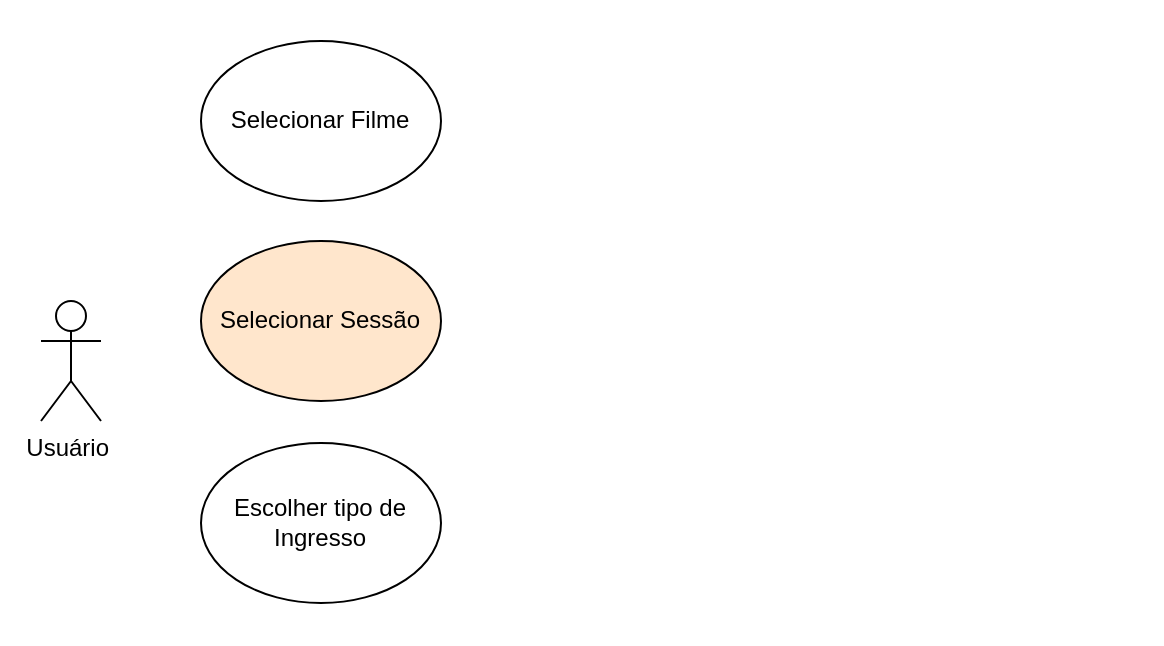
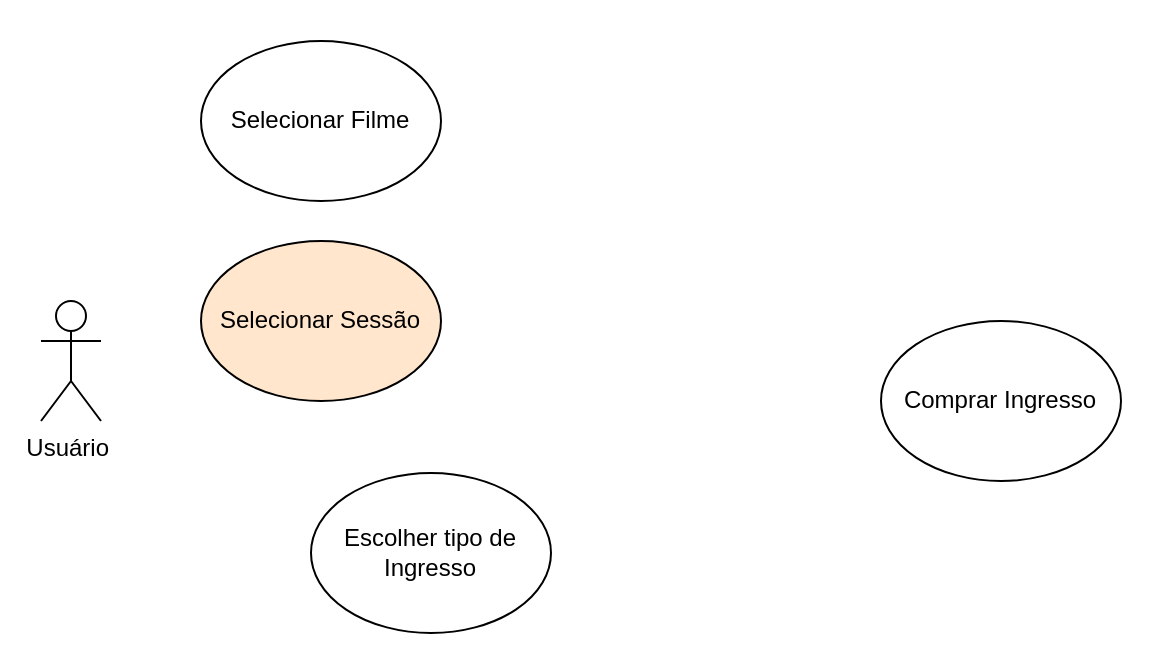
node "Comprar Ingresso": added
node "Escolher tipo de Ingresso": moved (321, 523) -> (431, 553)
